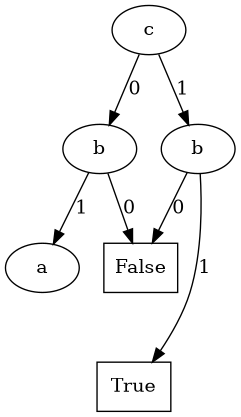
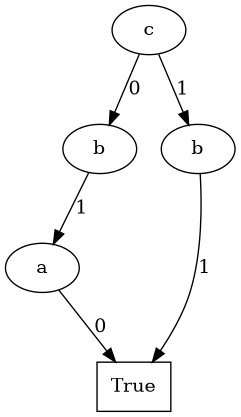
node "False": removed
edge "a" -> "True": added, label "0"
